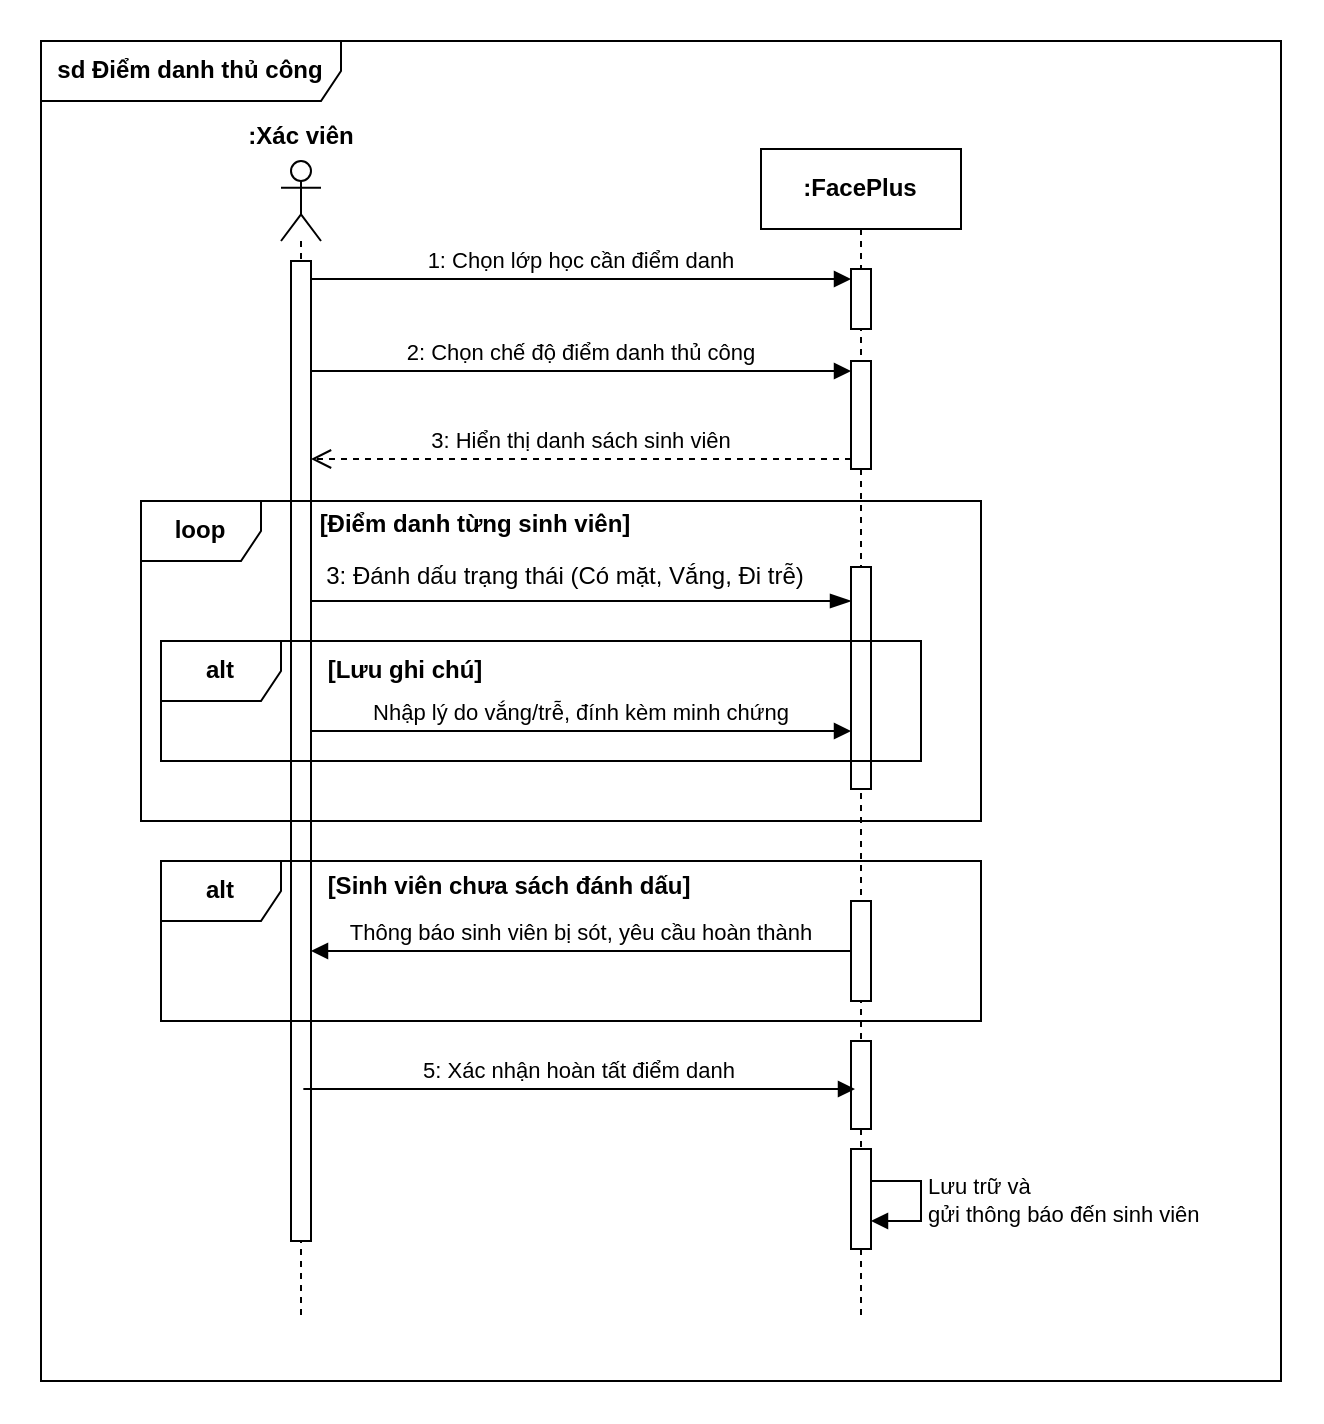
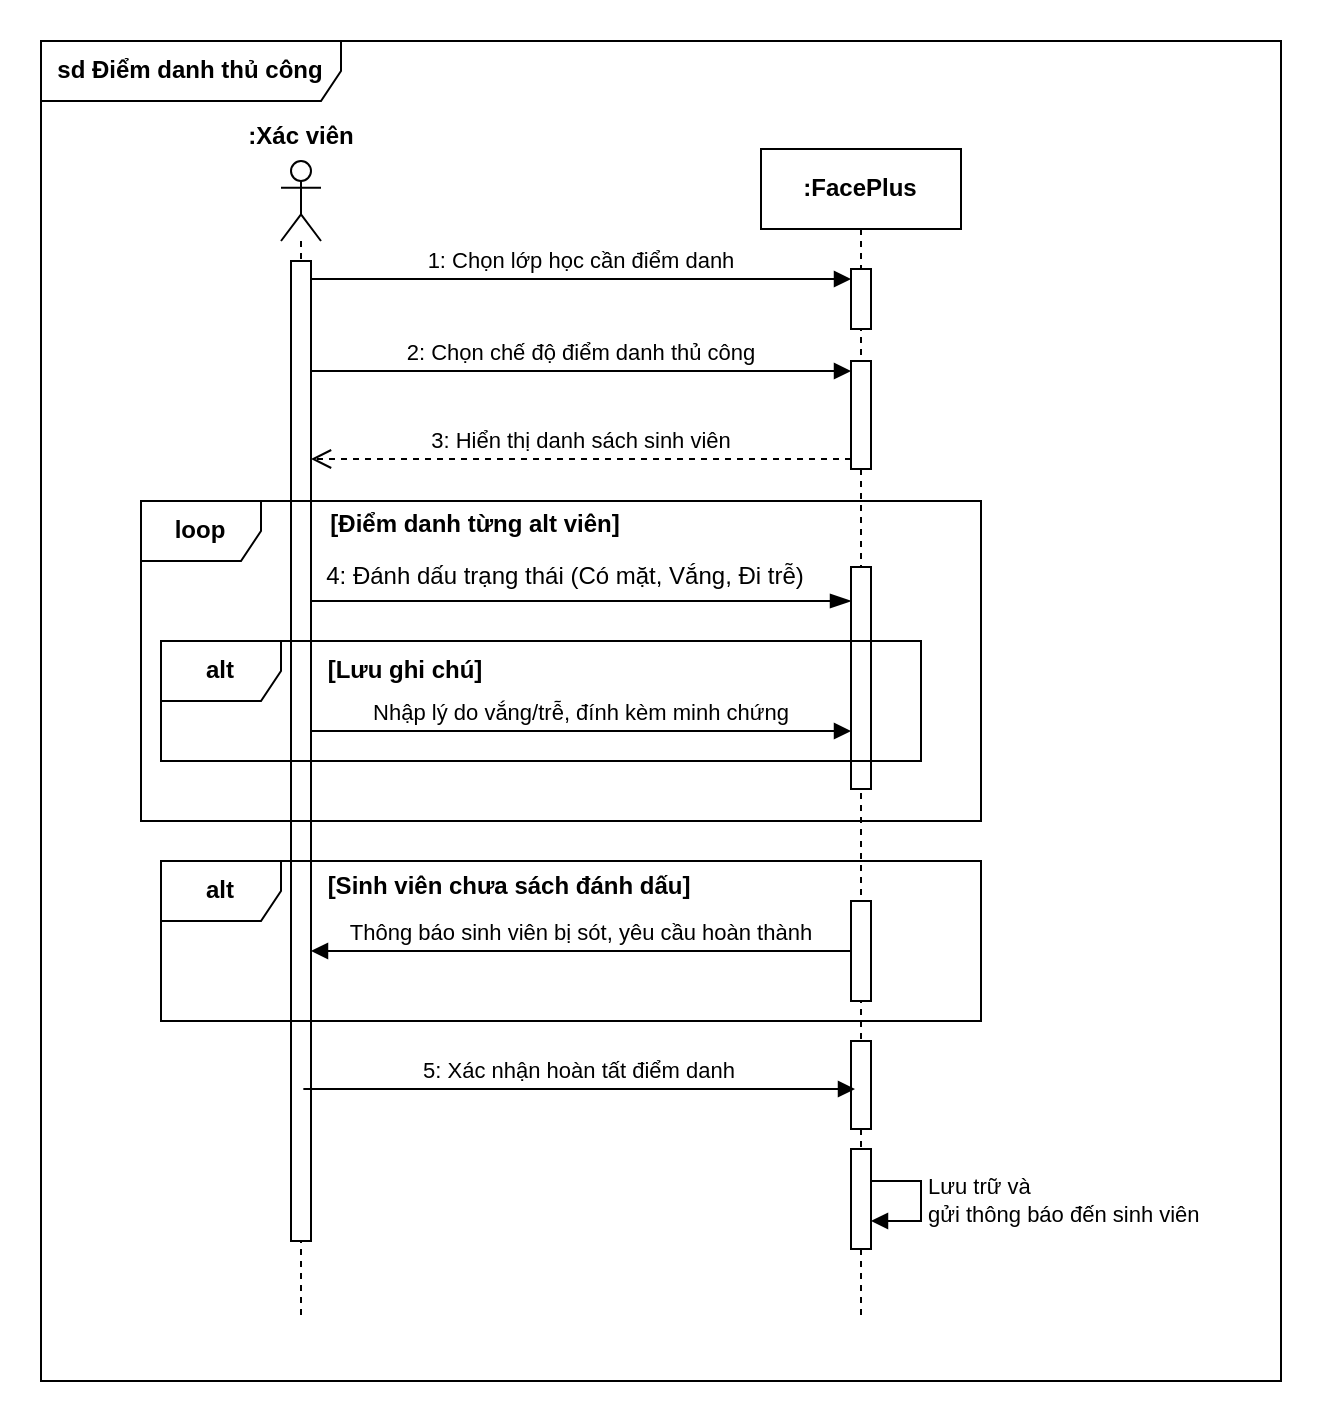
node "[Điểm danh từng sinh viên]": label "[Điểm danh từng sinh viên]" -> "[Điểm danh từng alt viên]"
node "3: Đánh dấu trạng thái (Có mặt, Vắng, Đi trễ)": label "3: Đánh dấu trạng thái (Có mặt, Vắng, Đi trễ)" -> "4: Đánh dấu trạng thái (Có mặt, Vắng, Đi trễ)"
